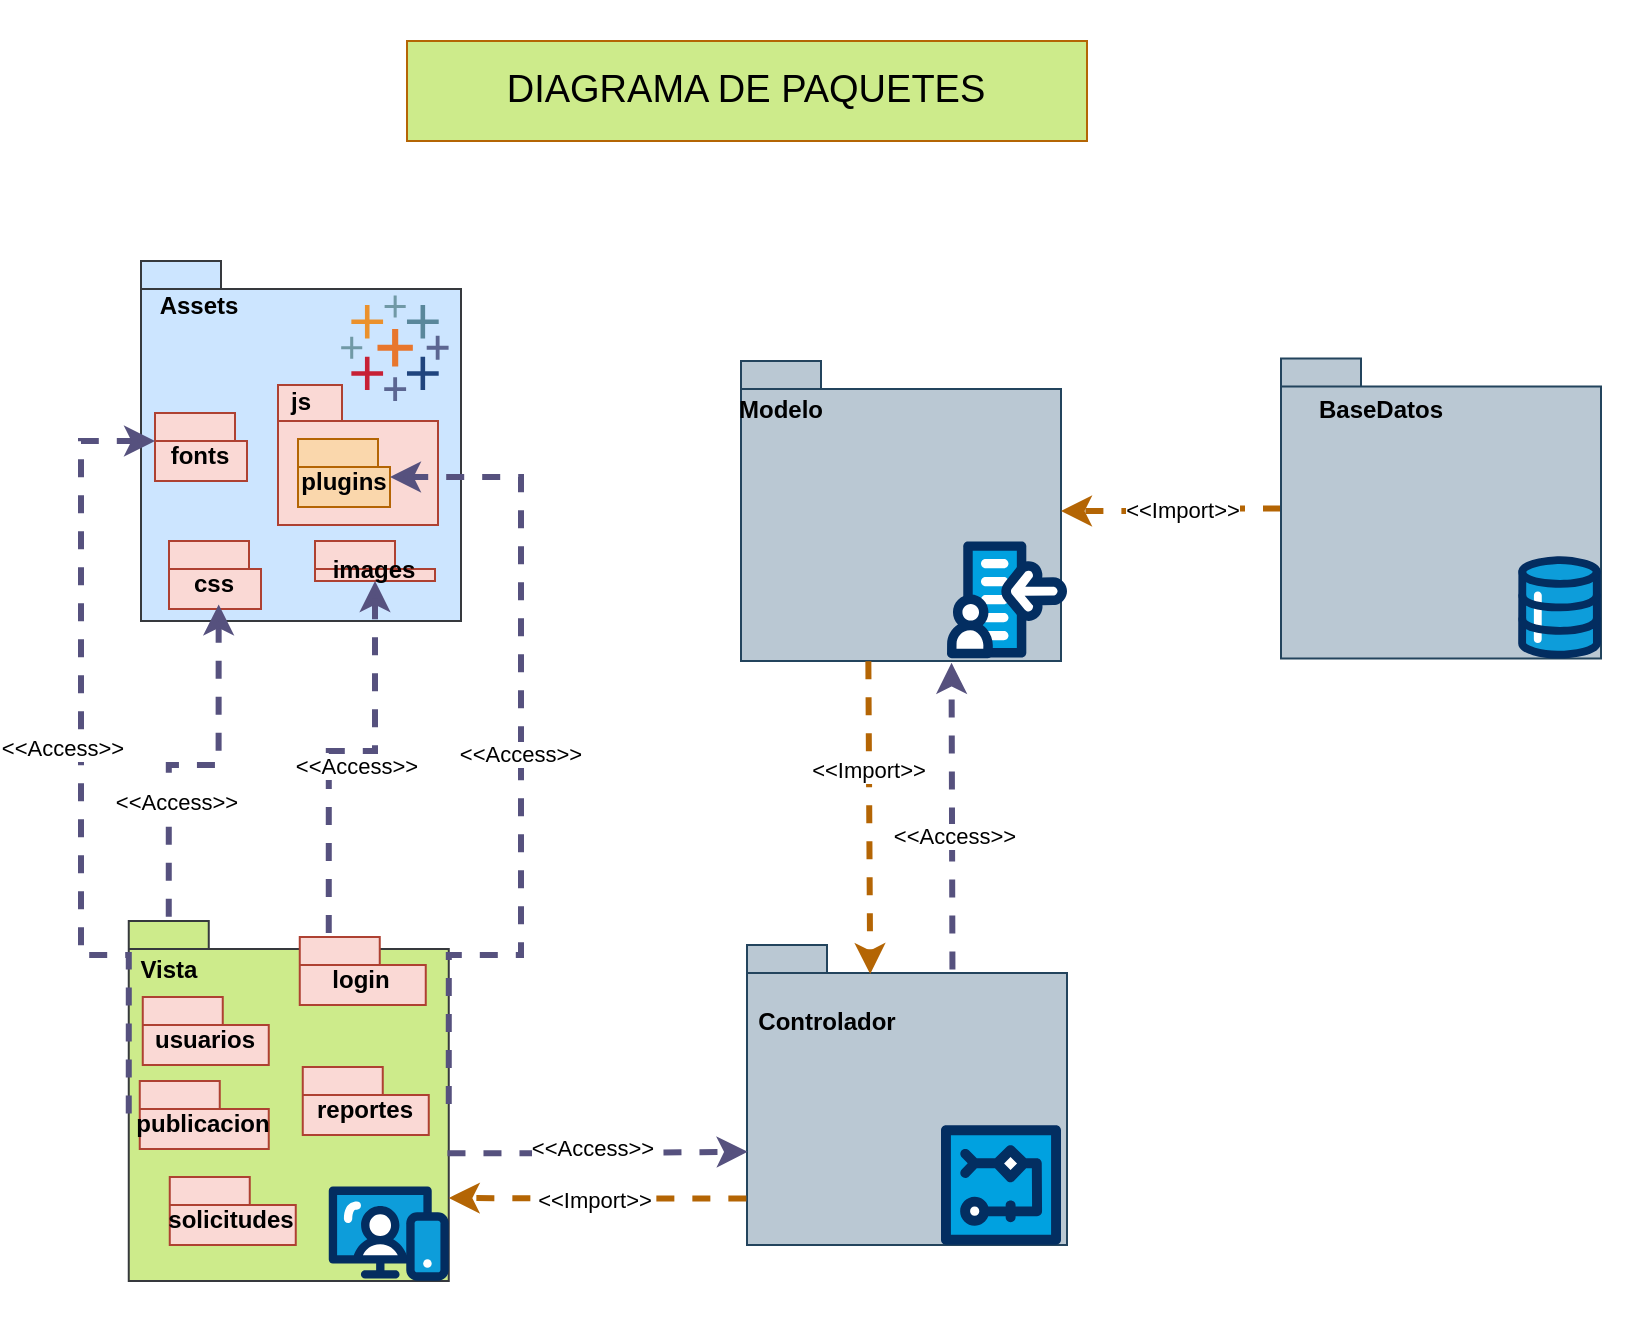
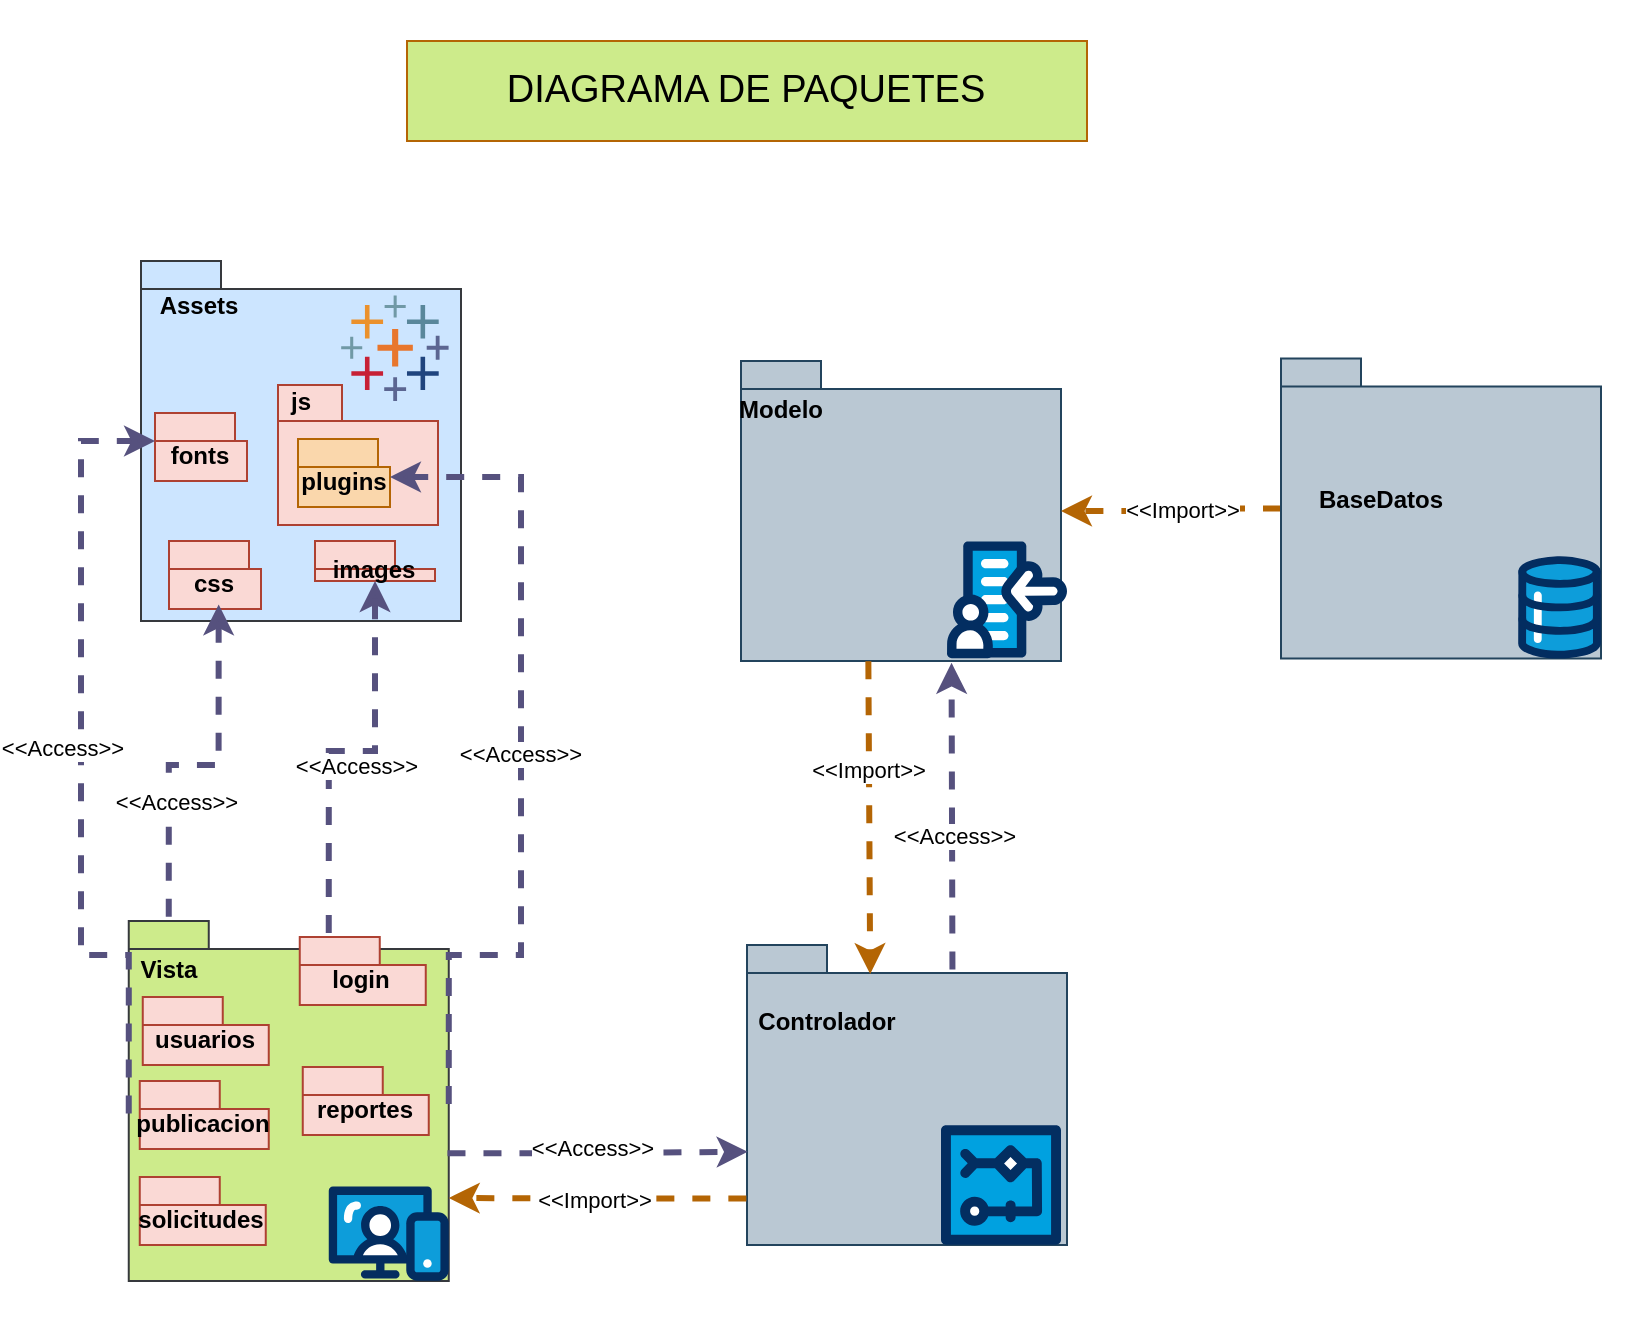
node "BaseDatos": moved (1381, 411) -> (1381, 501)
node "solicitudes": moved (233, 1211) -> (203, 1211)
